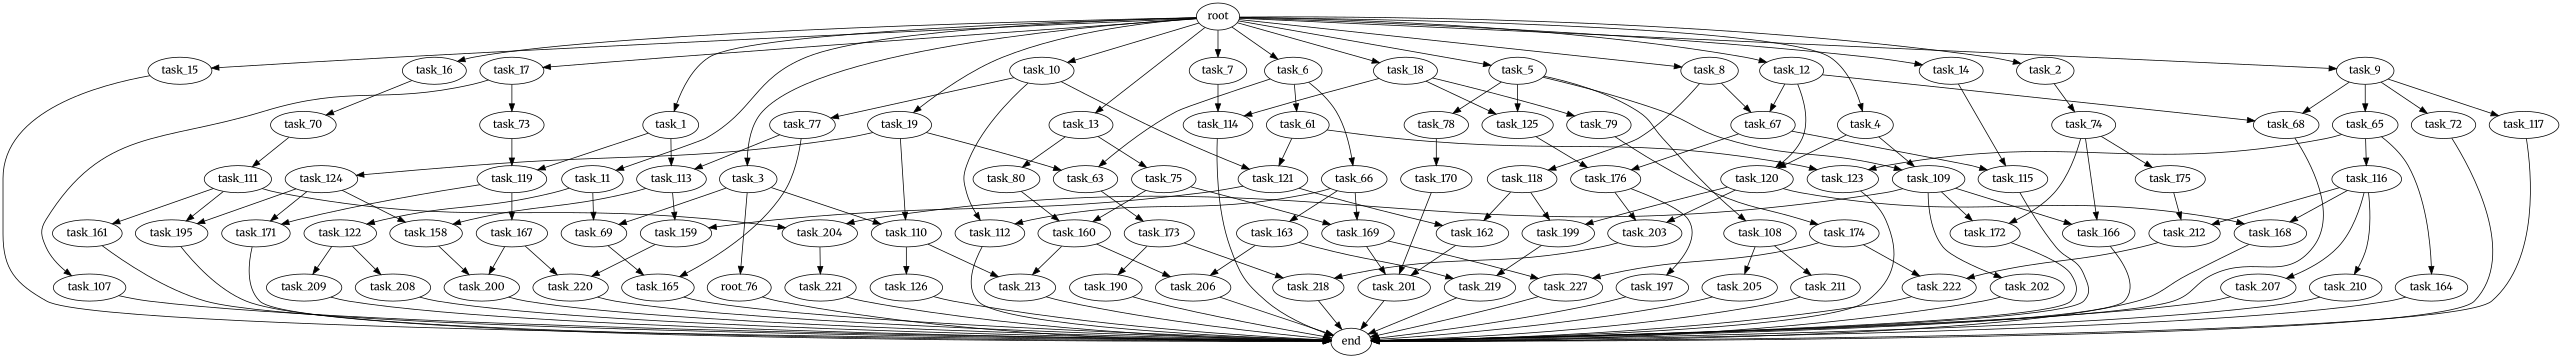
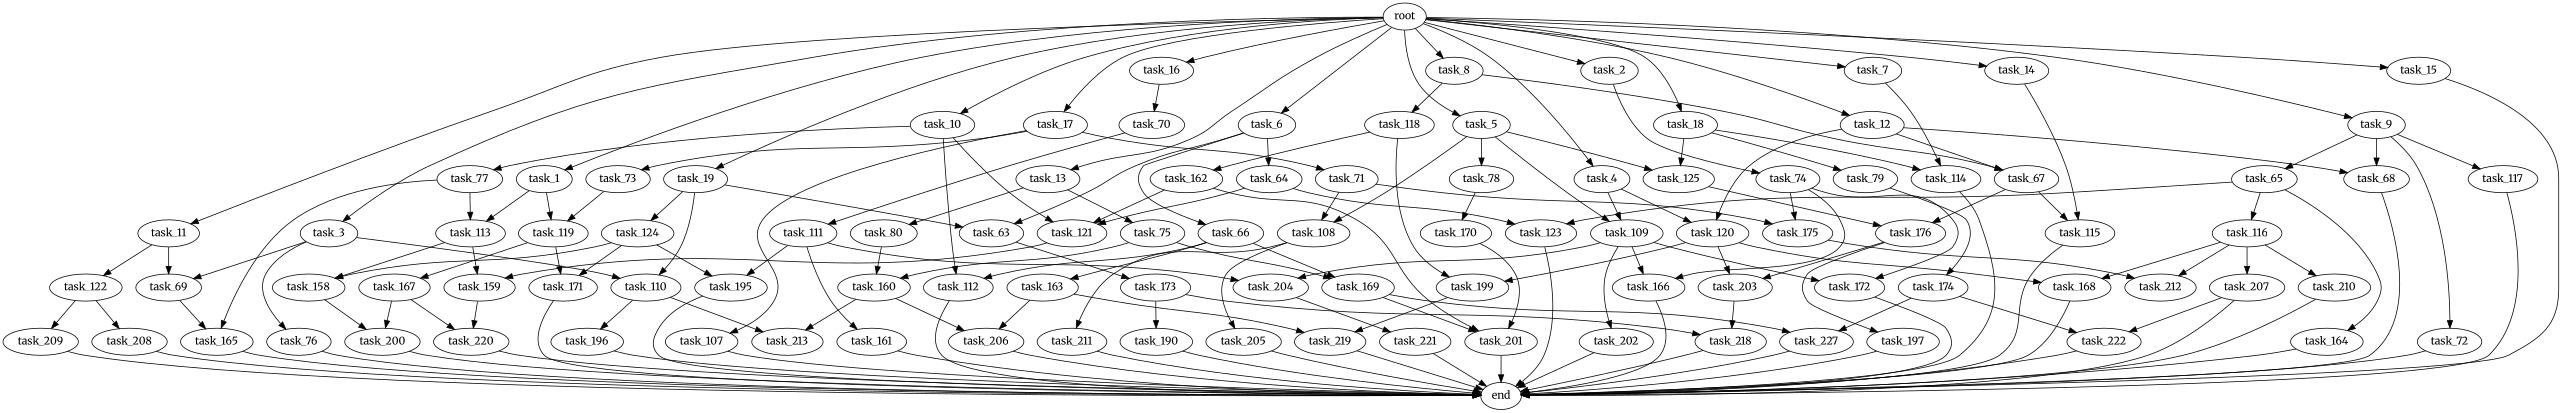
node "task_61": label "task_61" -> "task_64"
node "task_71": added
edge "task_121" -> "task_162": reversed
edge "task_212" -> "task_222": now "task_207" -> "task_222"
node "root_76": label "root_76" -> "task_76"
node "task_126": label "task_126" -> "task_196"
edge "task_213" -> "end": removed
